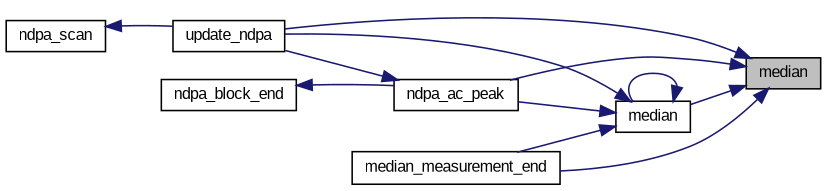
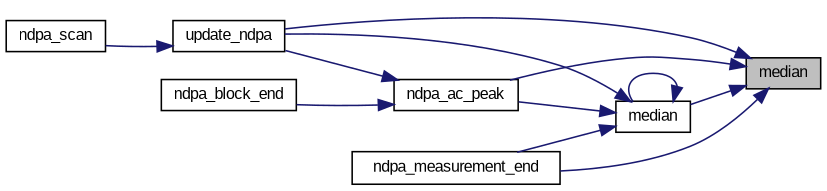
edge "update_ndpa" -> "ndpa_scan": reversed
edge "ndpa_ac_peak" -> "ndpa_block_end": reversed
node "median_measurement_end": label "median_measurement_end" -> "ndpa_measurement_end"
